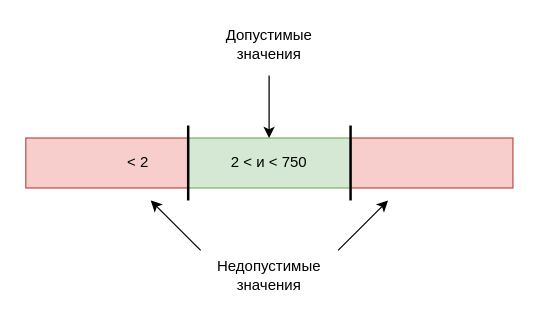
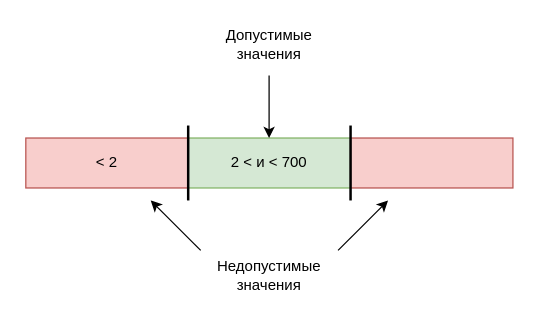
node "< 2": moved (138, 163) -> (107, 163)
node "2 < и < 750": label "2 < и < 750" -> "2 < и < 700"
